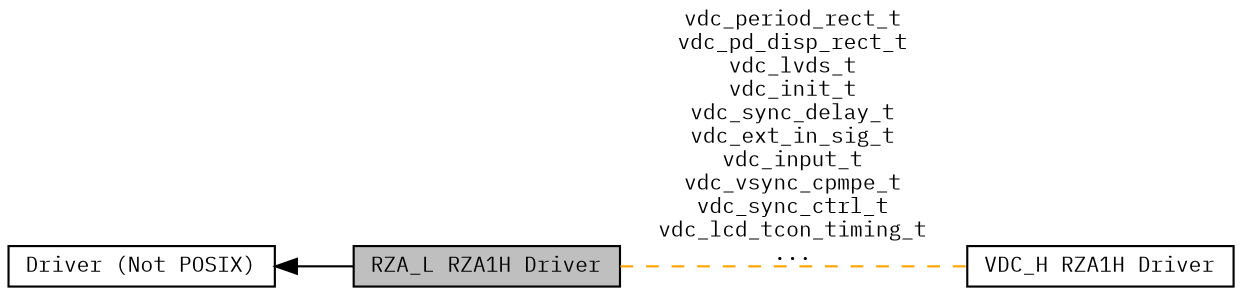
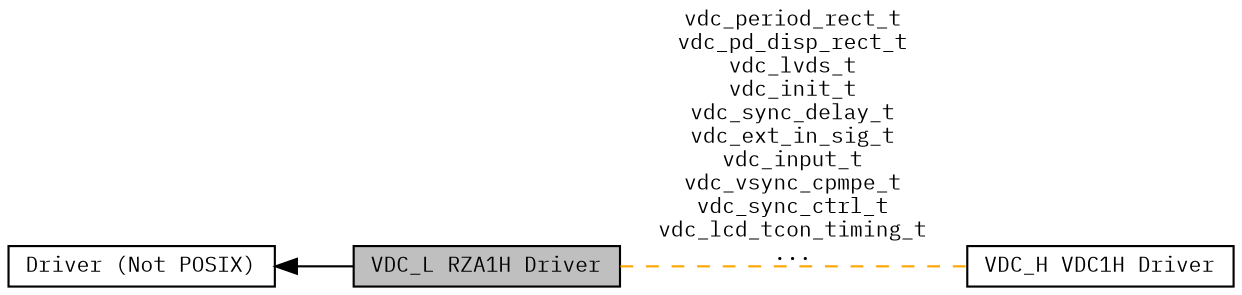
node "RZA_L RZA1H Driver": label "RZA_L RZA1H Driver" -> "VDC_L RZA1H Driver"
node "VDC_H RZA1H Driver": label "VDC_H RZA1H Driver" -> "VDC_H VDC1H Driver"
